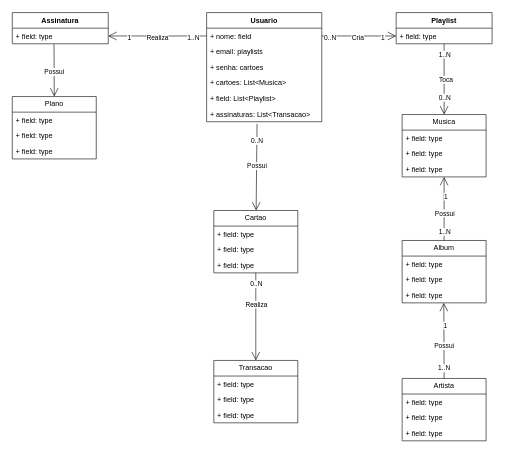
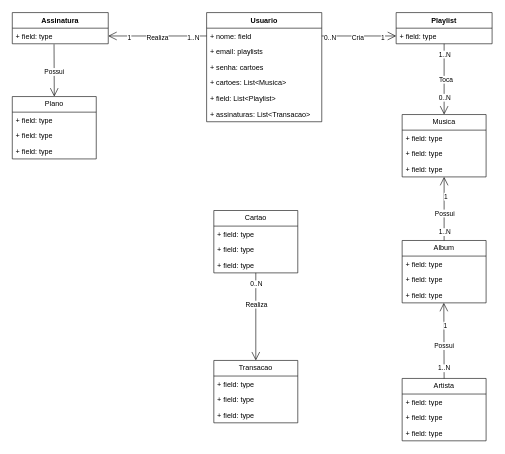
edge "+ assinaturas: List<Transacao>" -> "Cartao": removed, labels "0..N", "Possui"
